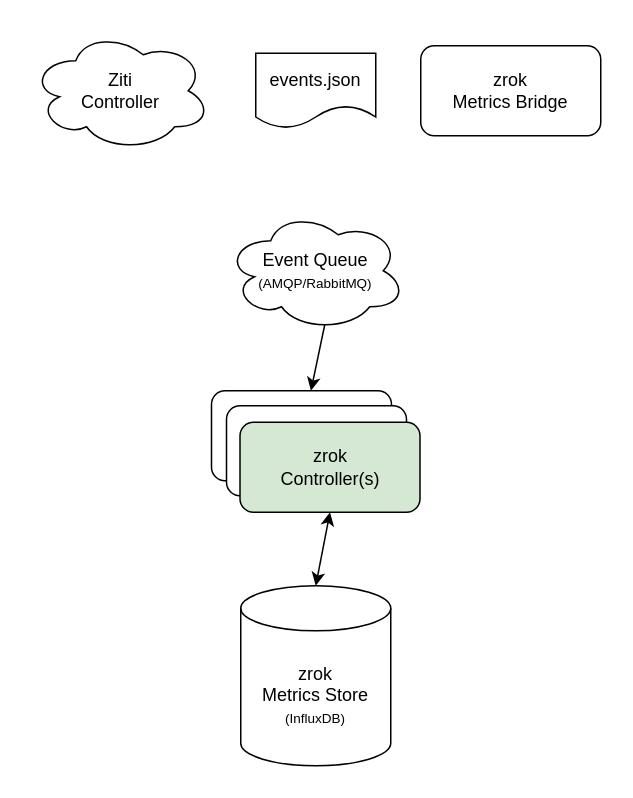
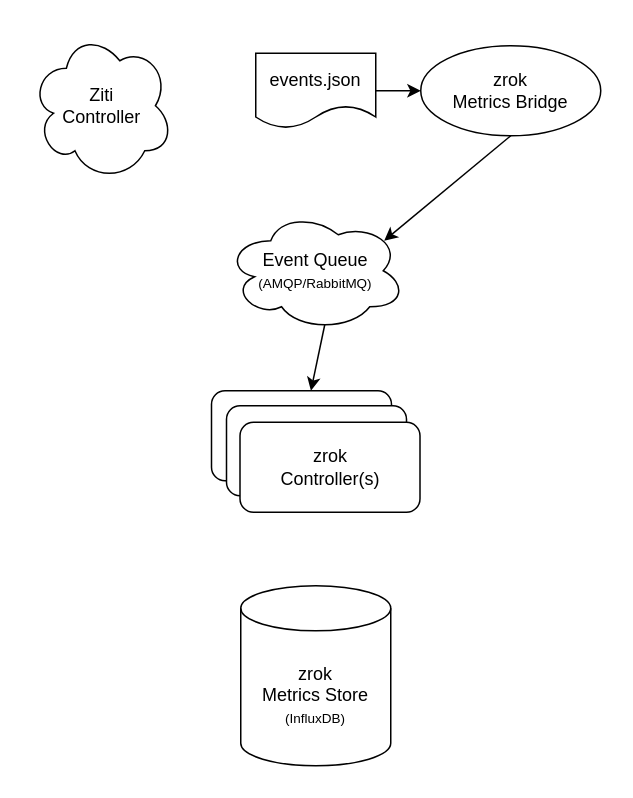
node "Ziti Controller": size 180x120 -> 143x150
edge "events.json" -> "zrok Metrics Bridge": added
node "zrok Metrics Bridge": shape rounded rectangle -> ellipse
edge "zrok Metrics Bridge" -> "Event Queue (AMQP/RabbitMQ)": added
node "zrok Controller(s)": fillcolor #d5e8d4 -> #ffffff
edge "zrok Controller(s)" -- "zrok Metrics Store (InfluxDB)": removed
